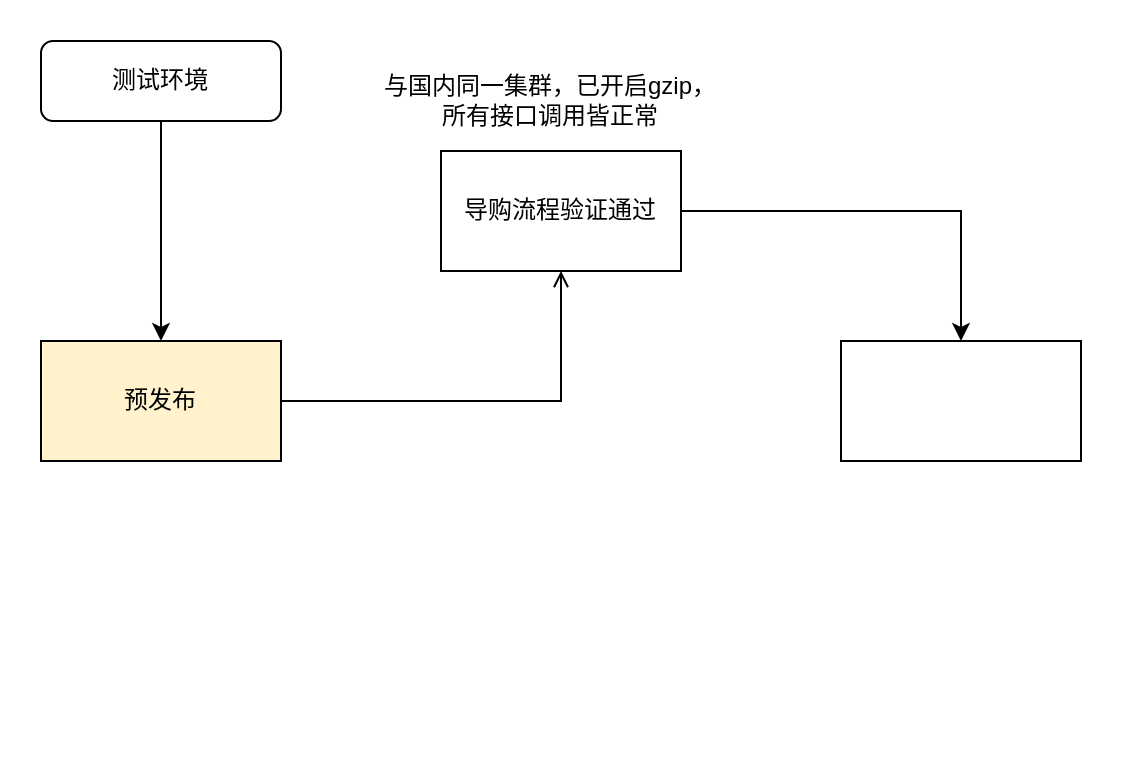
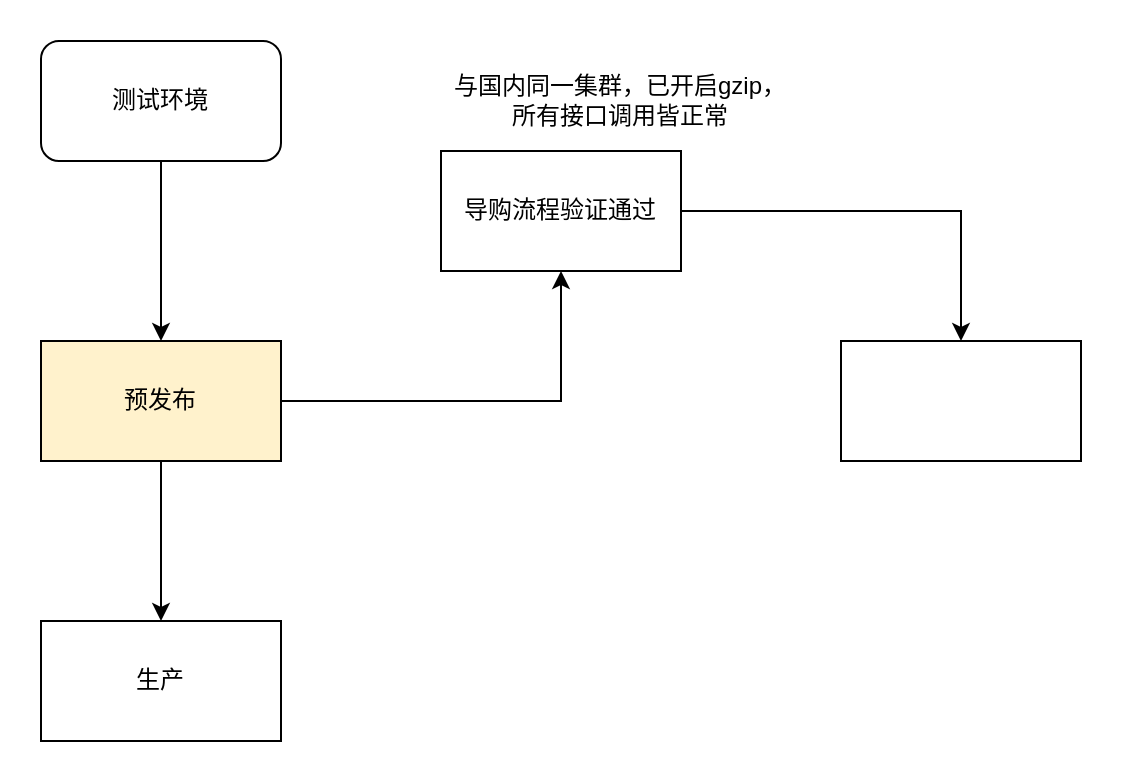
node "测试环境": size 240x80 -> 240x120
node "与国内同一集群，已开启gzip，所有接口调用皆正常": moved (551, 101) -> (621, 101)
edge "预发布" -> "导购流程验证通过": arrowhead open -> classic
edge "预发布" -> "生产": added
node "生产": added
